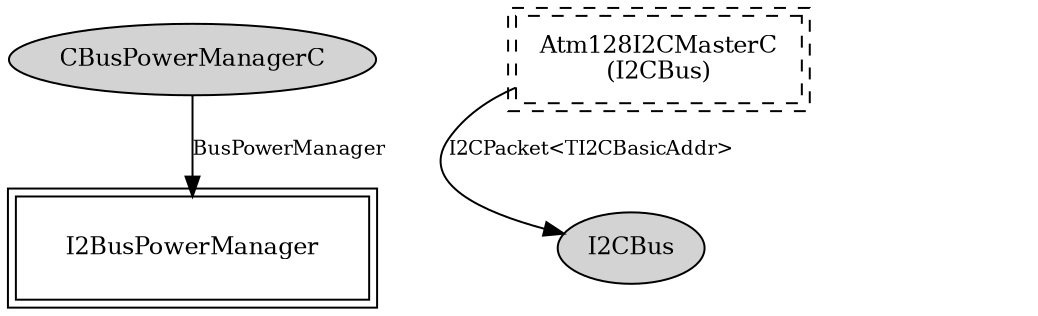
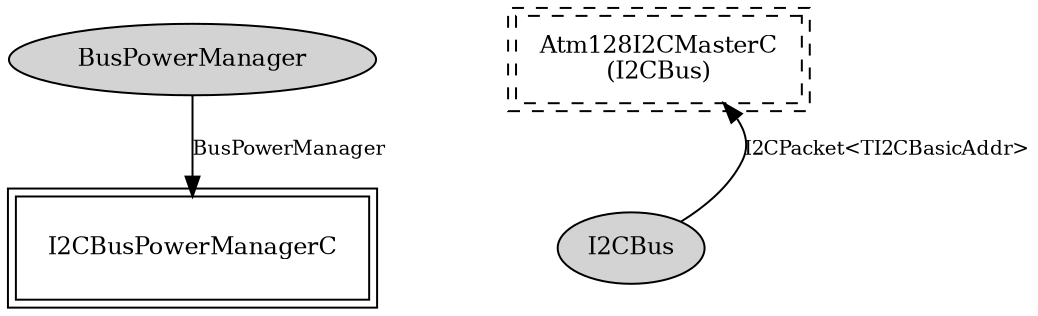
node "CBusPowerManagerC": label "CBusPowerManagerC" -> "BusPowerManager"
edge "Atm128I2CMasterC (I2CBus)" -> "I2CBus": reversed
node "I2BusPowerManager": label "I2BusPowerManager" -> "I2CBusPowerManagerC"
